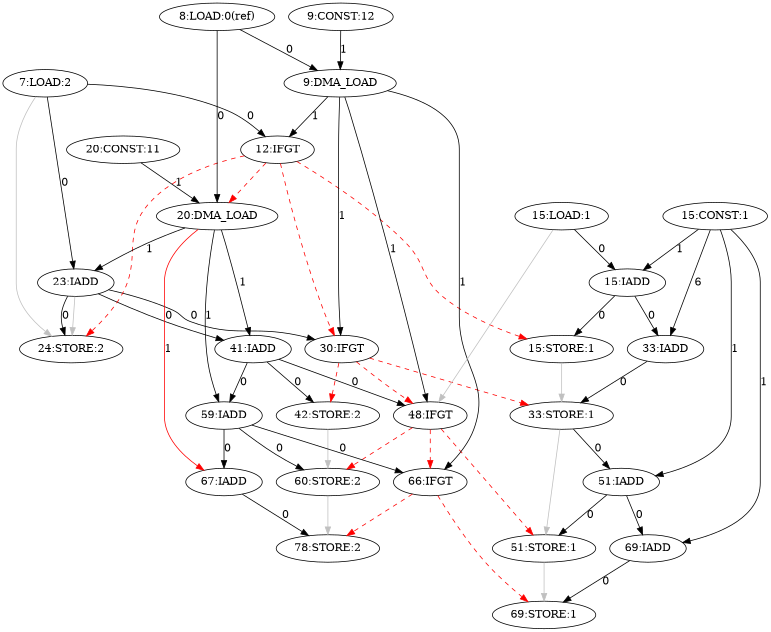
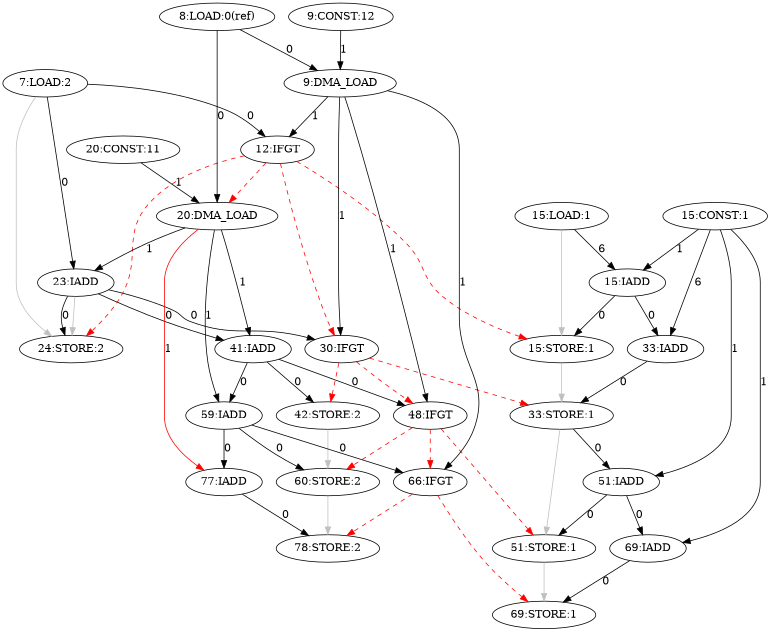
edge "15:LOAD:1" -> "15:IADD": label "0" -> "6"
edge "15:LOAD:1" -> "48:IFGT": now "15:LOAD:1" -> "15:STORE:1"
node "67:IADD": label "67:IADD" -> "77:IADD"
